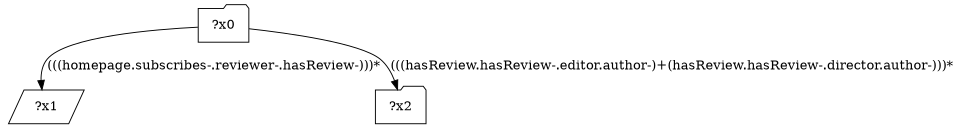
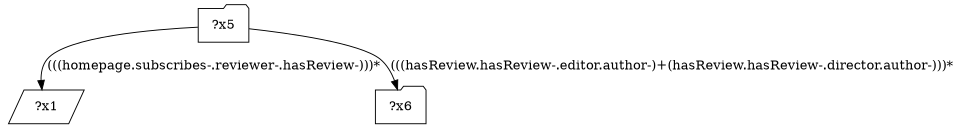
node "?x0": label "?x0" -> "?x5"
node "?x2": label "?x2" -> "?x6"
